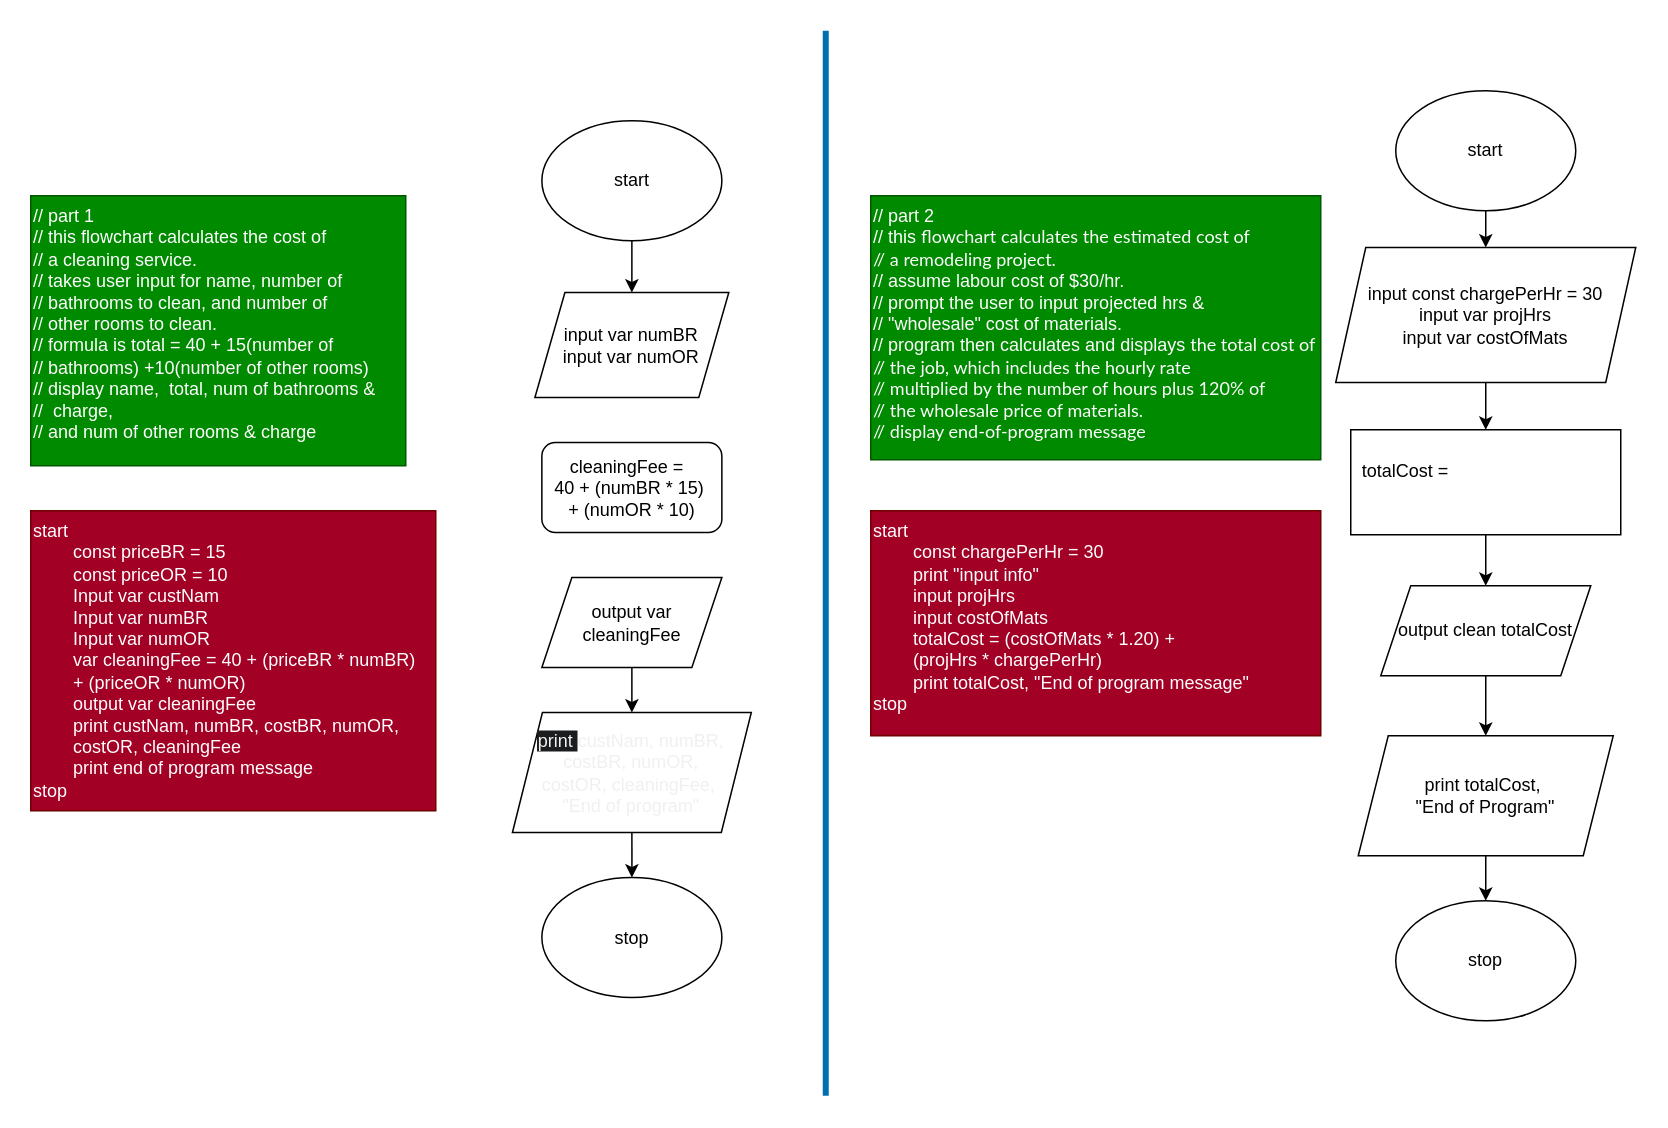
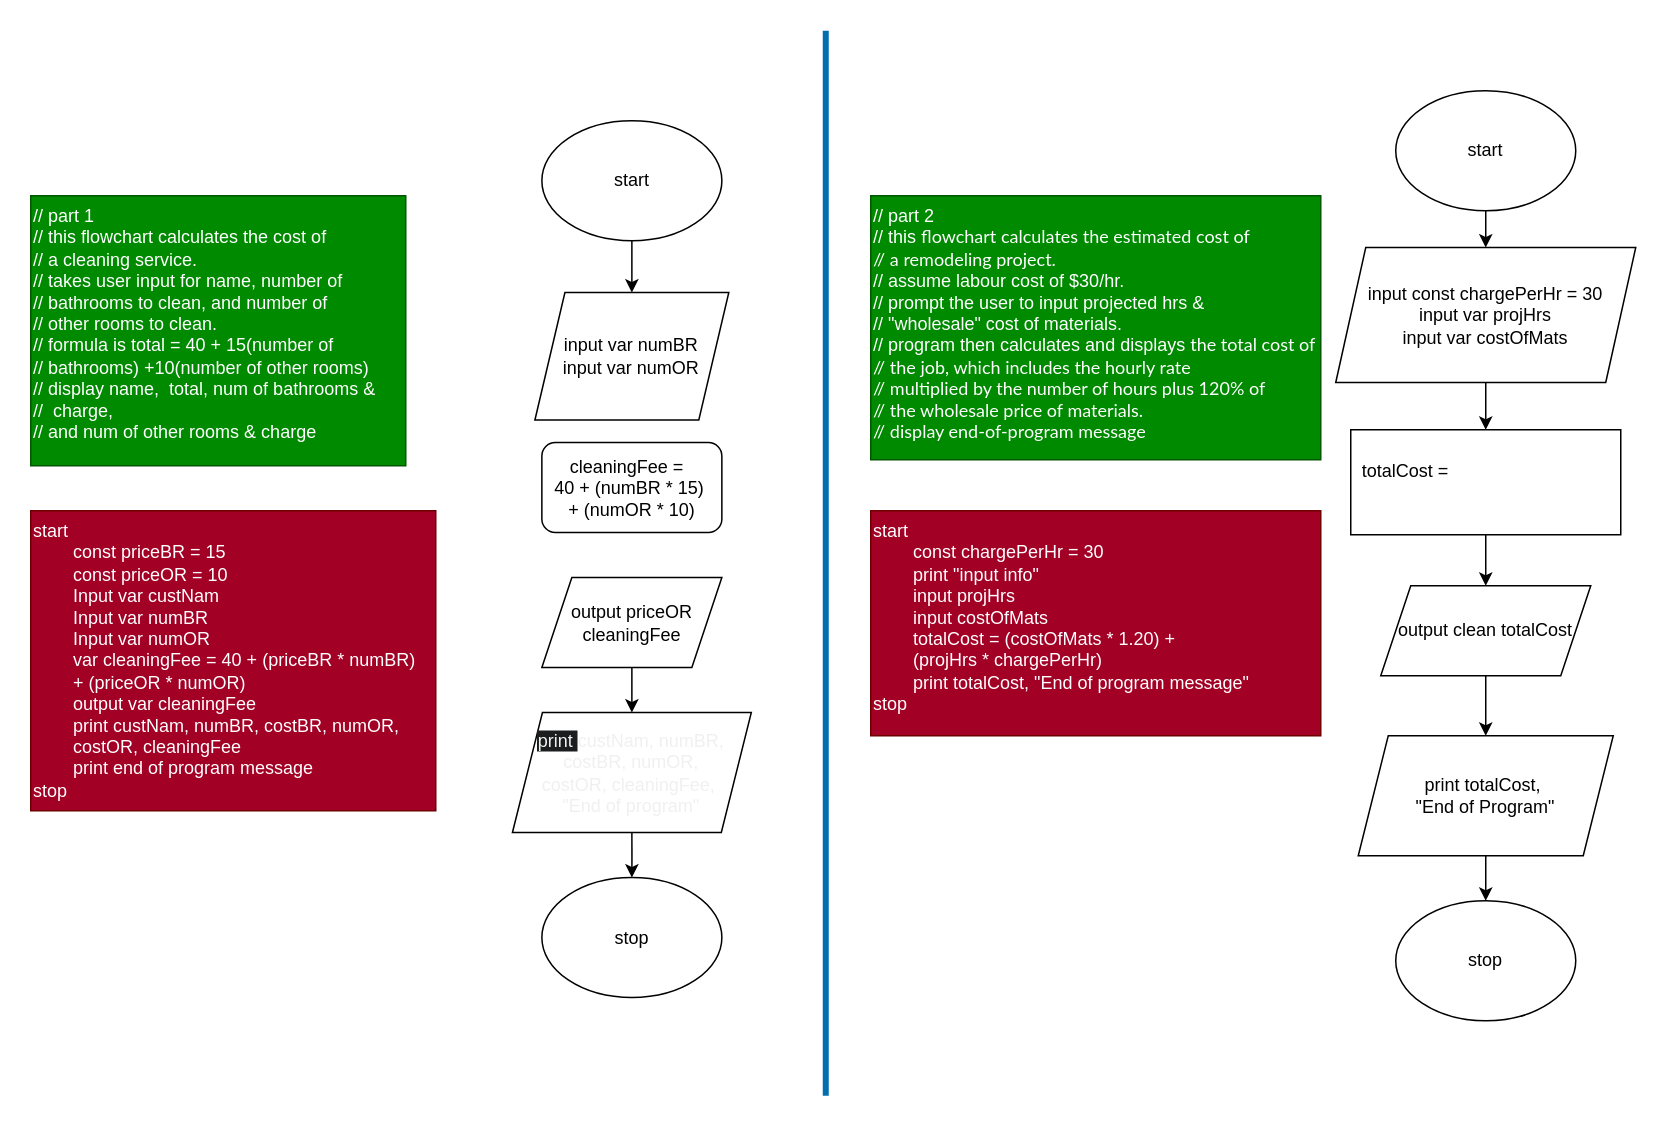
node "input var numBR input var numOR": size 194x105 -> 194x128
node "output var cleaningFee": label "output var cleaningFee" -> "output priceOR cleaningFee"
